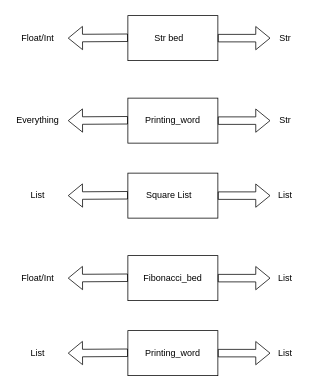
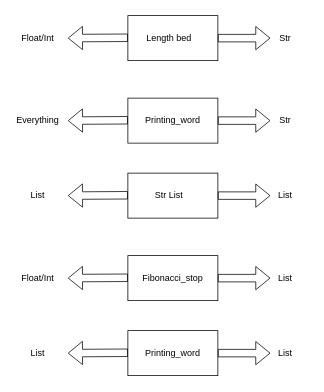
node "Str bed": label "Str bed" -> "Length bed"
node "Square List": label "Square List" -> "Str List"
node "Fibonacci_bed": label "Fibonacci_bed" -> "Fibonacci_stop"
